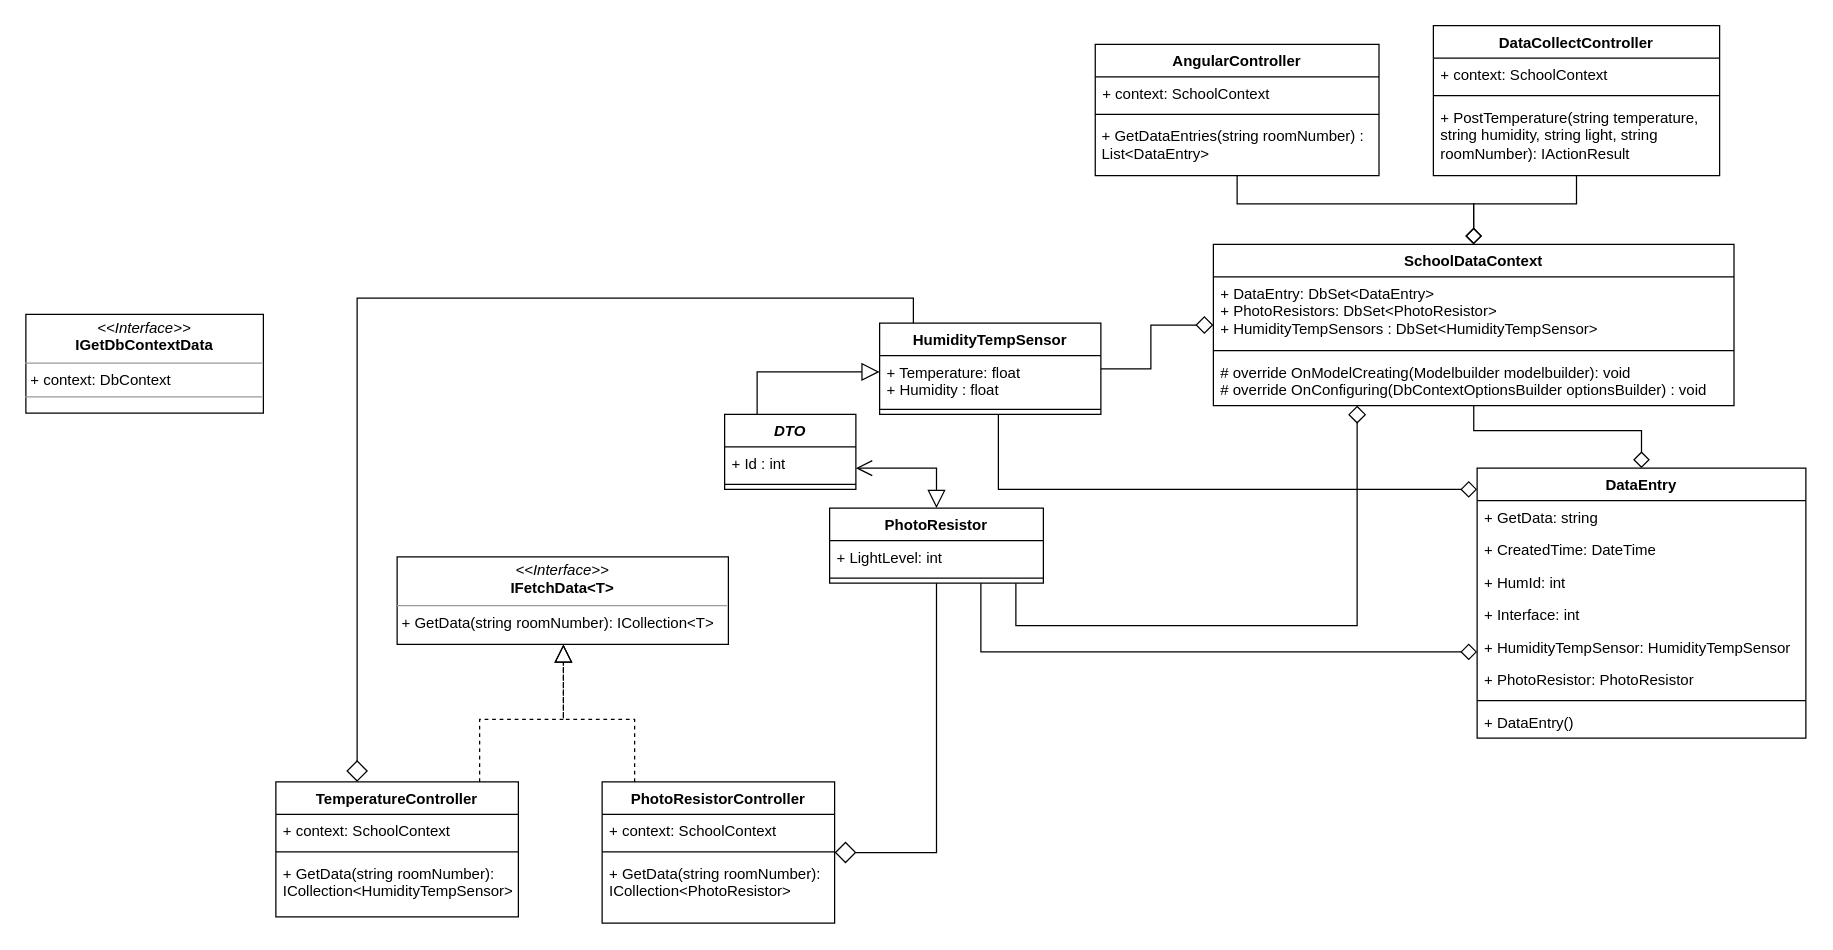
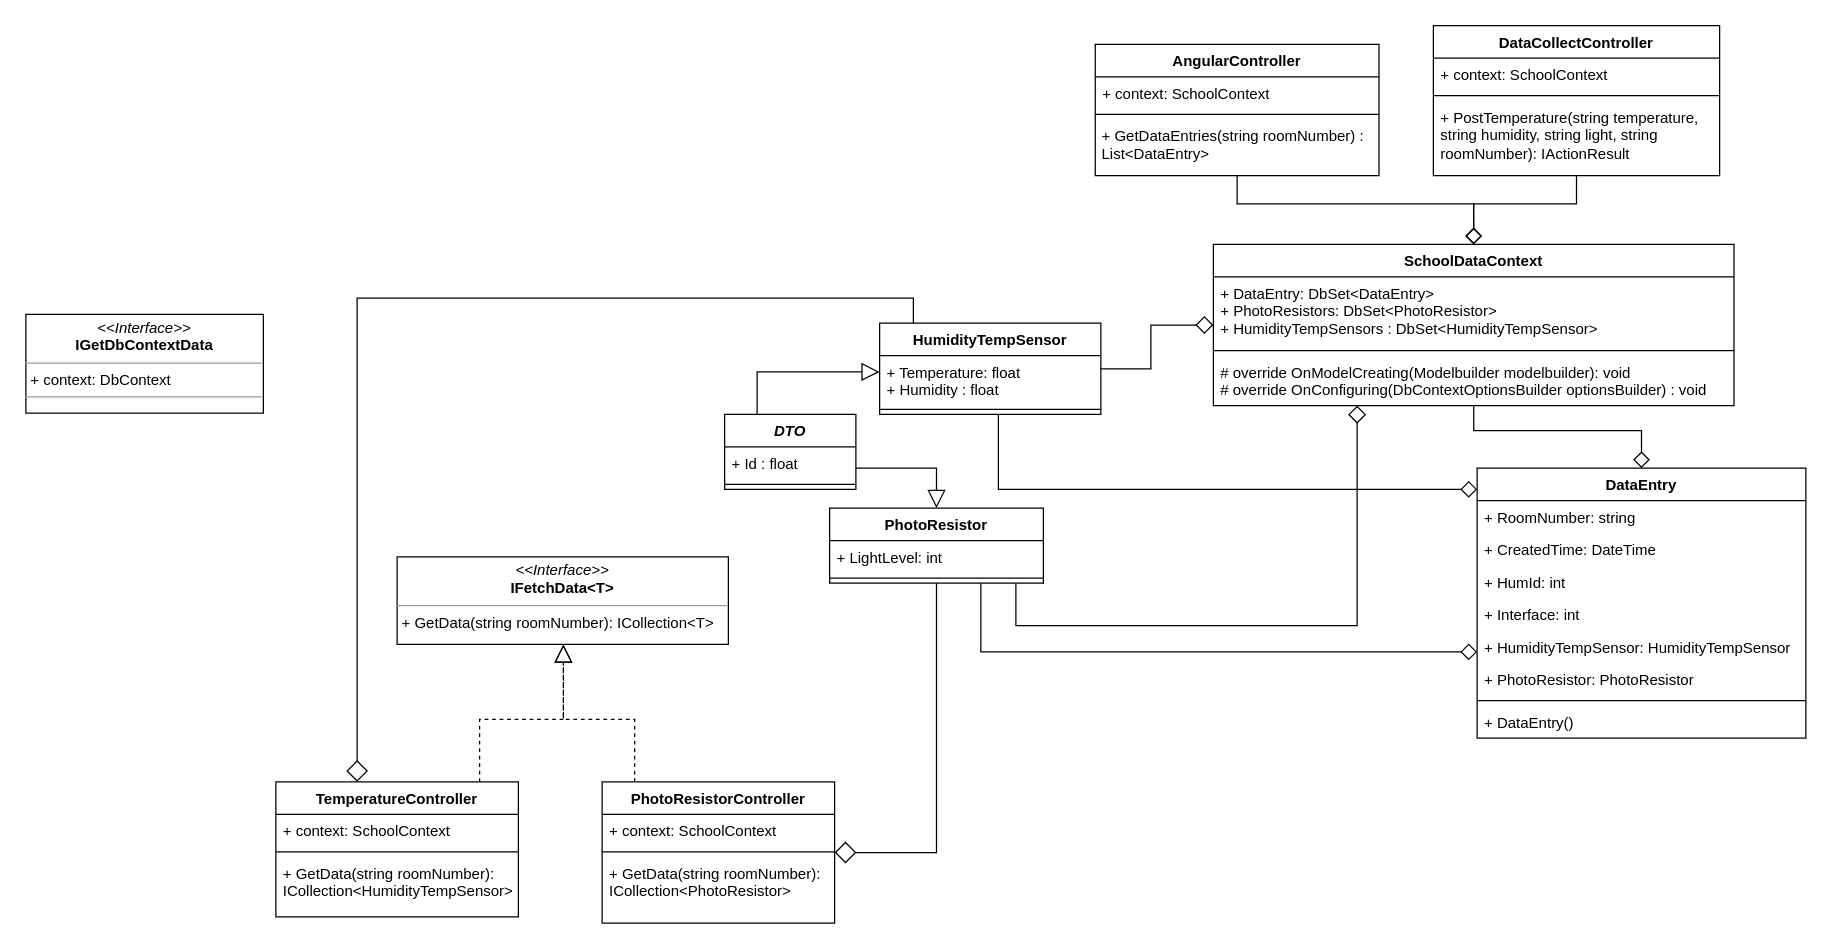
node "+ Id : int": label "+ Id : int" -> "+ Id : float"
edge "DTO" -- "PhotoResistor": arrowhead open -> none
node "+ GetData: string": label "+ GetData: string" -> "+ RoomNumber: string"
